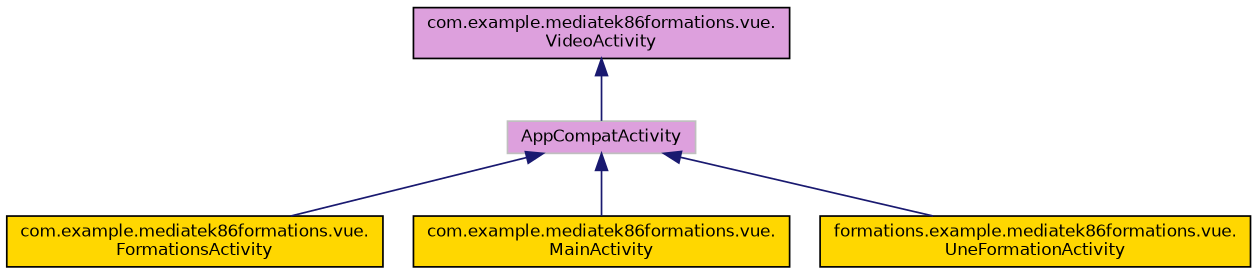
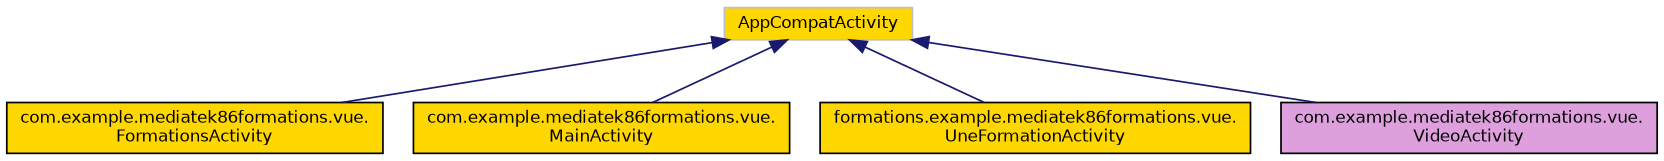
edge "AppCompatActivity" -> "com.example.mediatek86formations.vue. VideoActivity": reversed
node "AppCompatActivity": fillcolor plum -> gold
